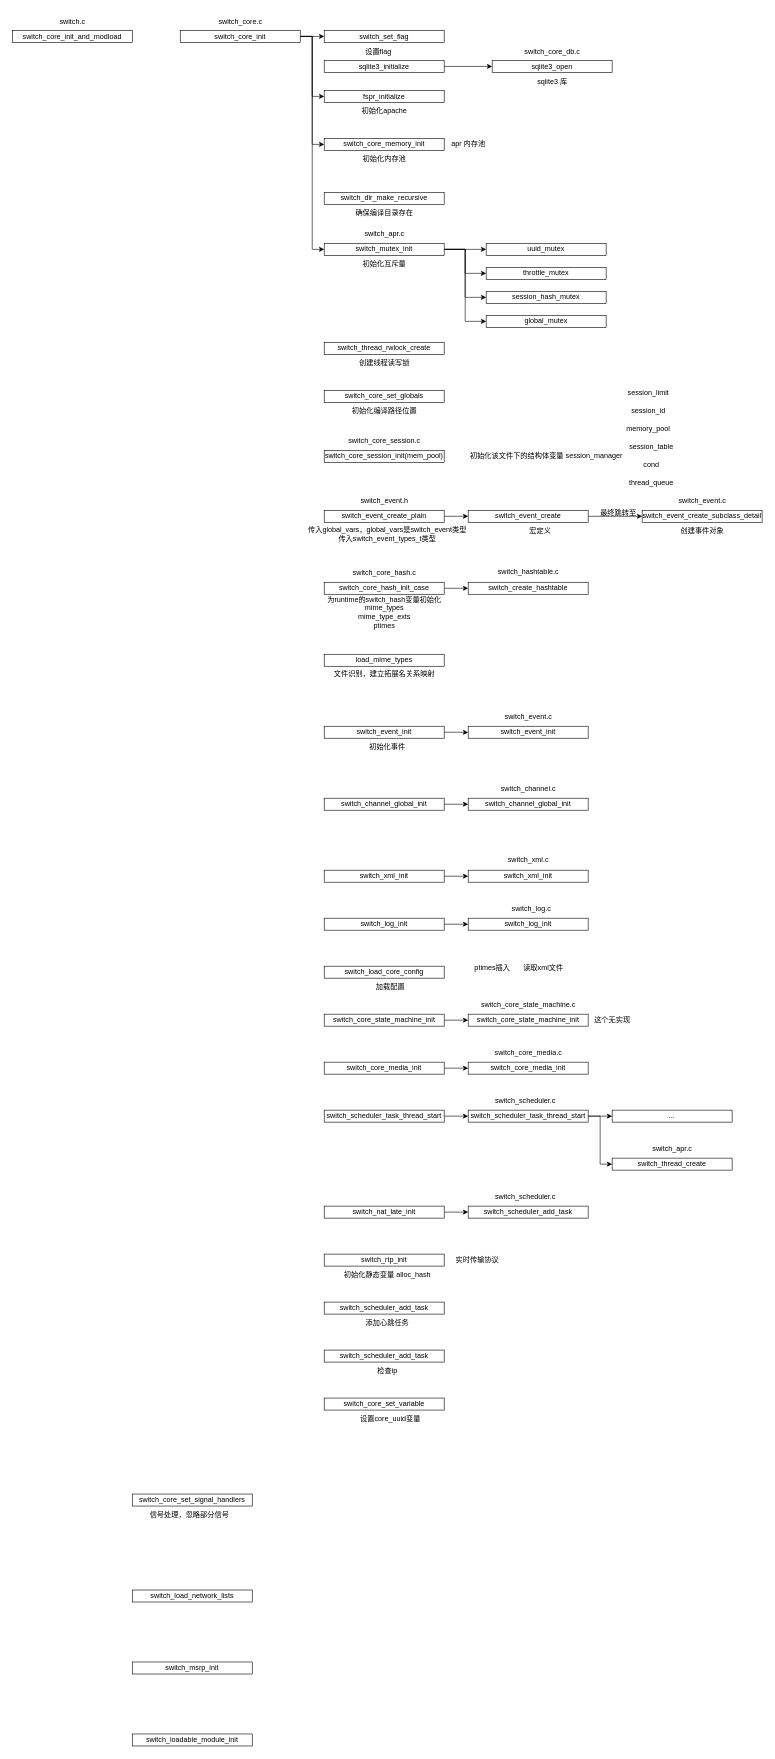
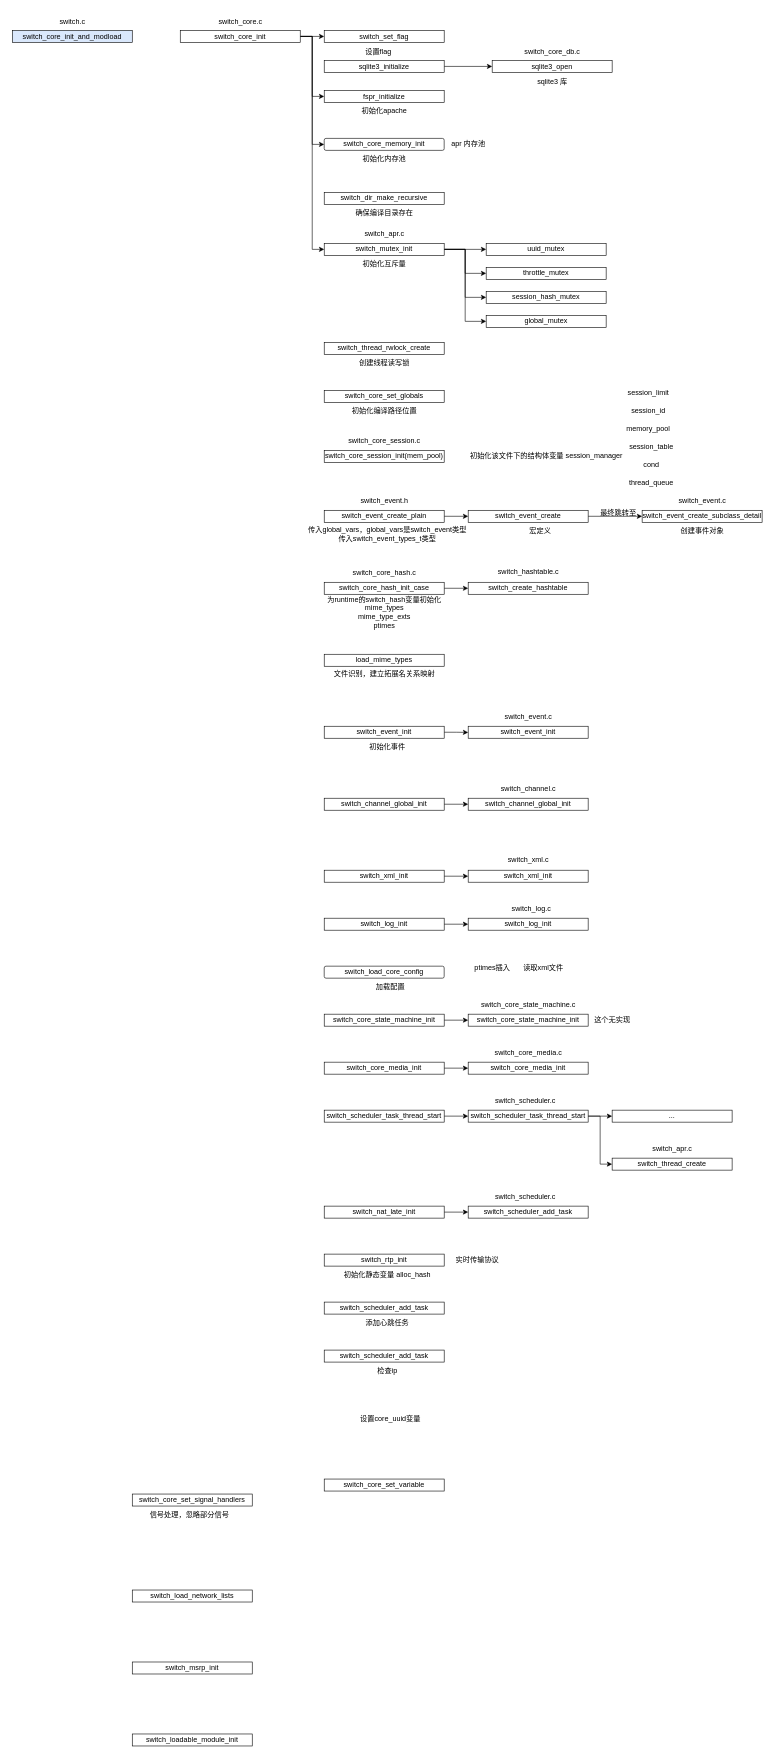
node "switch_core_init_and_modload": fillcolor #ffffff -> #dae8fc
node "switch_core_memory_init": shape rectangle -> rounded rectangle
node "switch_load_core_config": shape rectangle -> rounded rectangle
node "switch_core_set_variable": moved (384, 1404) -> (384, 1485)
